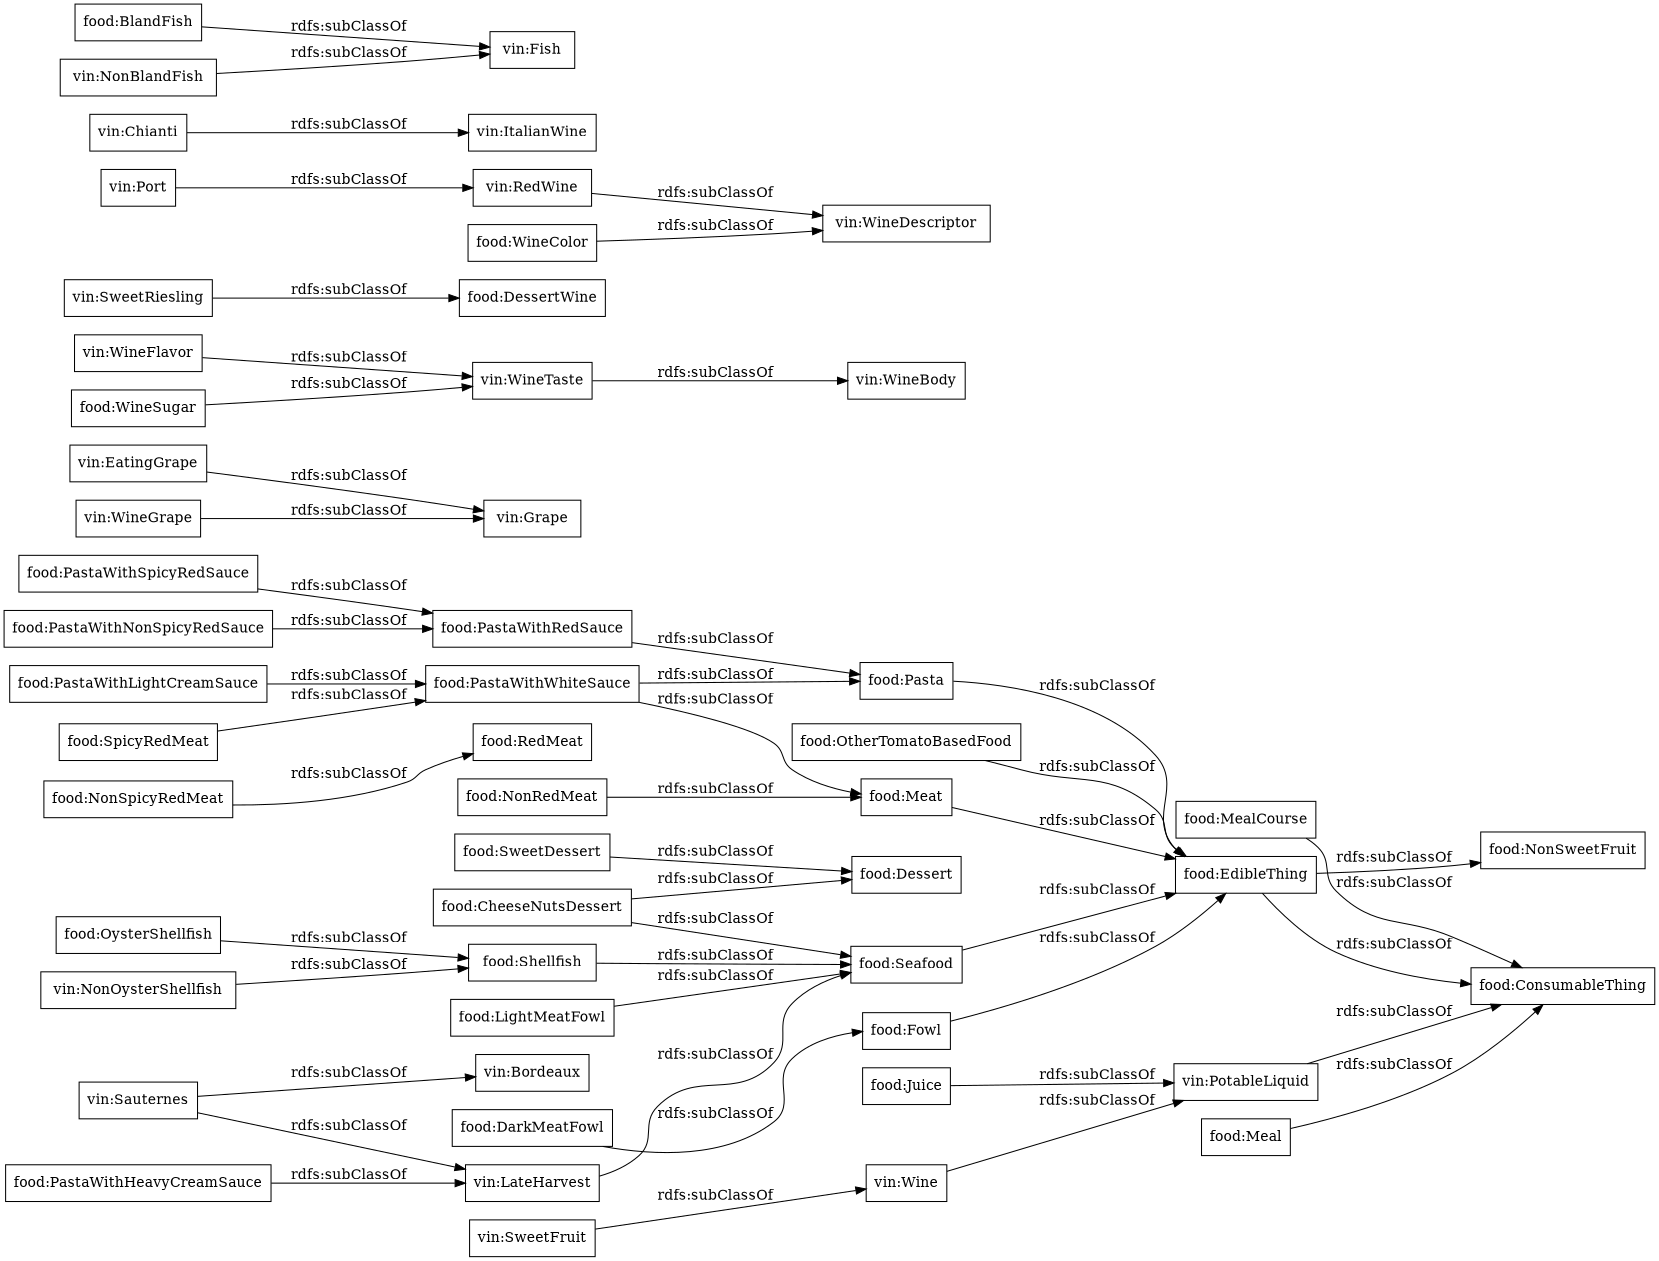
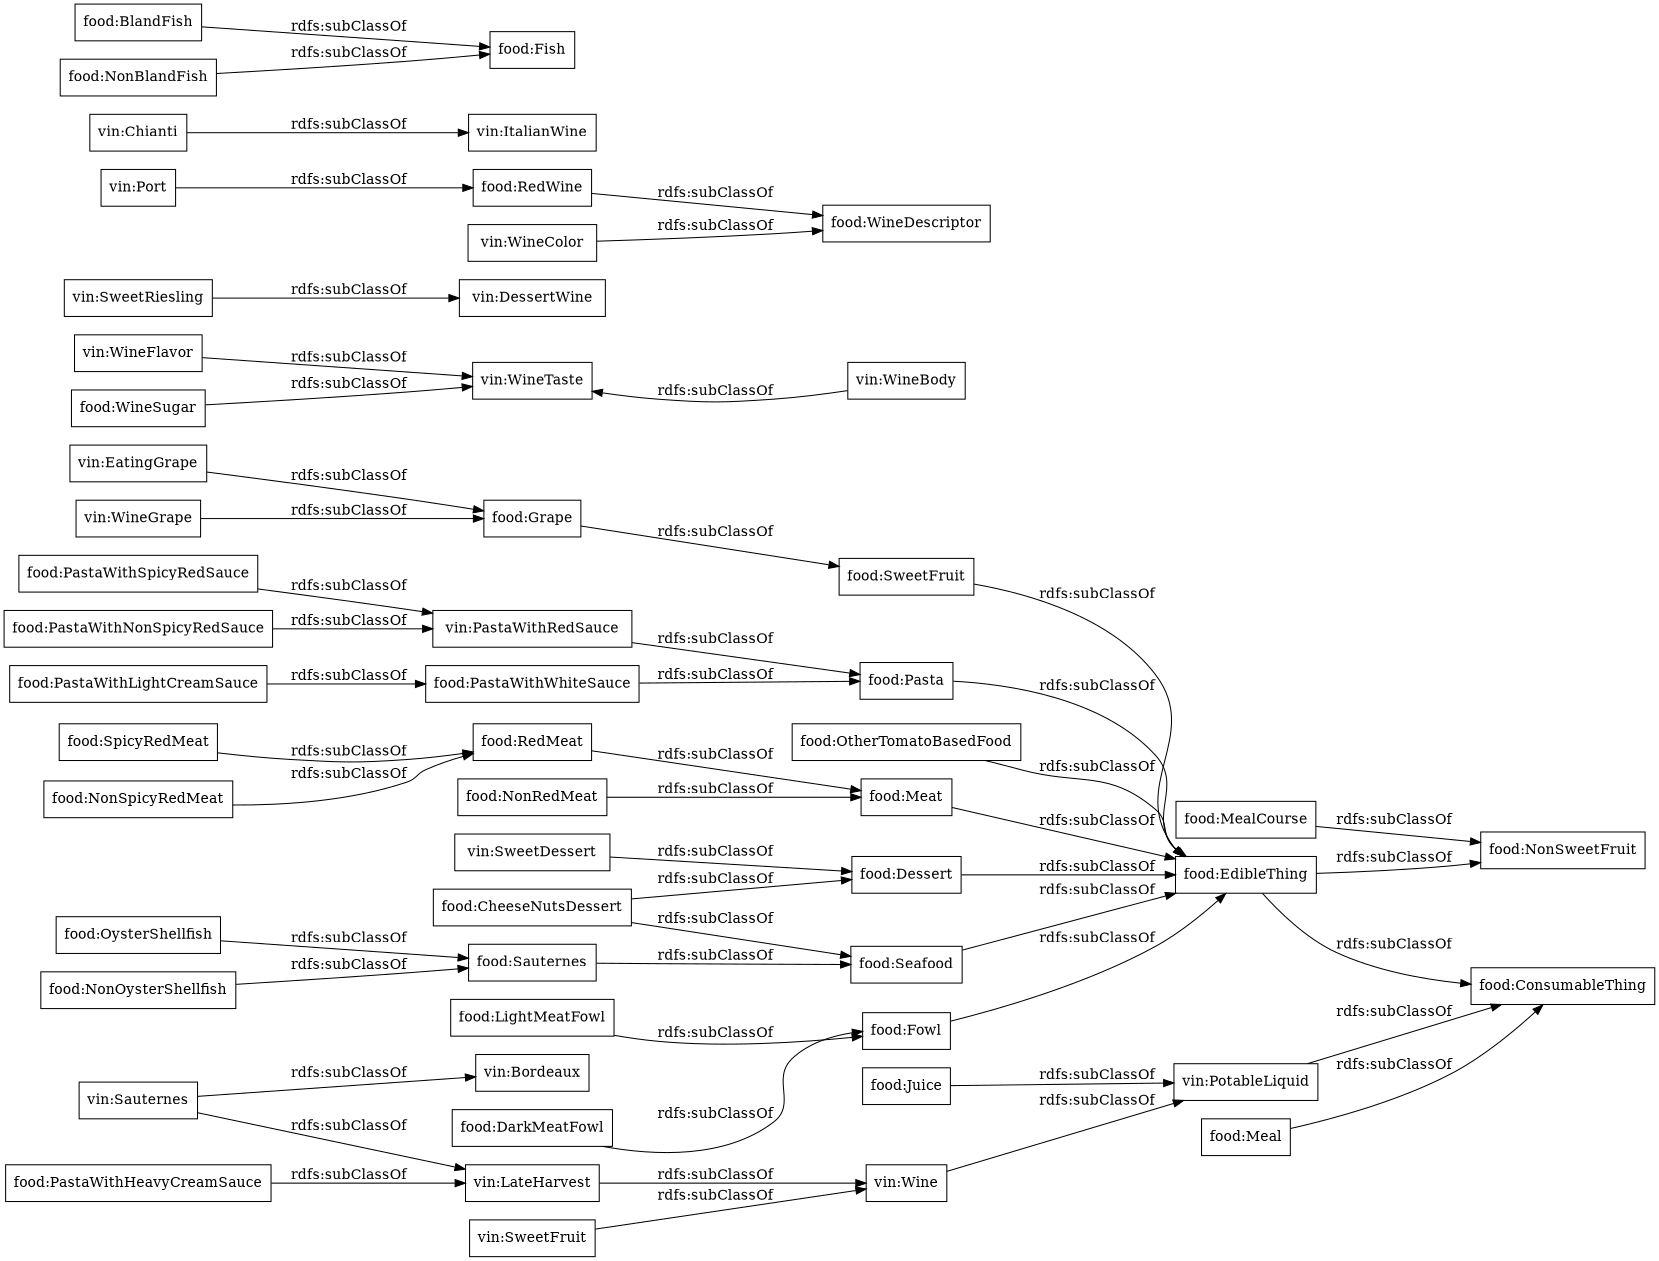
node "vin:Fish": label "vin:Fish" -> "food:Fish"
node "vin:NonBlandFish": label "vin:NonBlandFish" -> "food:NonBlandFish"
node "vin:RedWine": label "vin:RedWine" -> "food:RedWine"
node "vin:WineDescriptor": label "vin:WineDescriptor" -> "food:WineDescriptor"
node "food:WineColor": label "food:WineColor" -> "vin:WineColor"
node "food:DessertWine": label "food:DessertWine" -> "vin:DessertWine"
edge "vin:WineTaste" -> "vin:WineBody": reversed
node "vin:Grape": label "vin:Grape" -> "food:Grape"
node "food:SweetFruit": added
node "food:PastaWithRedSauce": label "food:PastaWithRedSauce" -> "vin:PastaWithRedSauce"
edge "food:SpicyRedMeat" -> "food:PastaWithWhiteSauce": now "food:SpicyRedMeat" -> "food:RedMeat"
edge "food:PastaWithWhiteSauce" -> "food:Meat": now "food:RedMeat" -> "food:Meat"
node "food:SweetDessert": label "food:SweetDessert" -> "vin:SweetDessert"
edge "food:Dessert" -> "food:EdibleThing": added, label "rdfs:subClassOf"
edge "food:MealCourse" -> "food:ConsumableThing": now "food:MealCourse" -> "food:NonSweetFruit"
node "food:Shellfish": label "food:Shellfish" -> "food:Sauternes"
node "vin:NonOysterShellfish": label "vin:NonOysterShellfish" -> "food:NonOysterShellfish"
edge "food:LightMeatFowl" -> "food:Seafood": now "food:LightMeatFowl" -> "food:Fowl"
edge "vin:LateHarvest" -> "food:Seafood": now "vin:LateHarvest" -> "vin:Wine"
